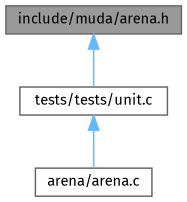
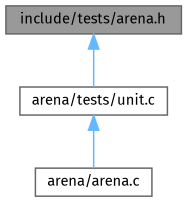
node "include/muda/arena.h": label "include/muda/arena.h" -> "include/tests/arena.h"
node "tests/tests/unit.c": label "tests/tests/unit.c" -> "arena/tests/unit.c"
